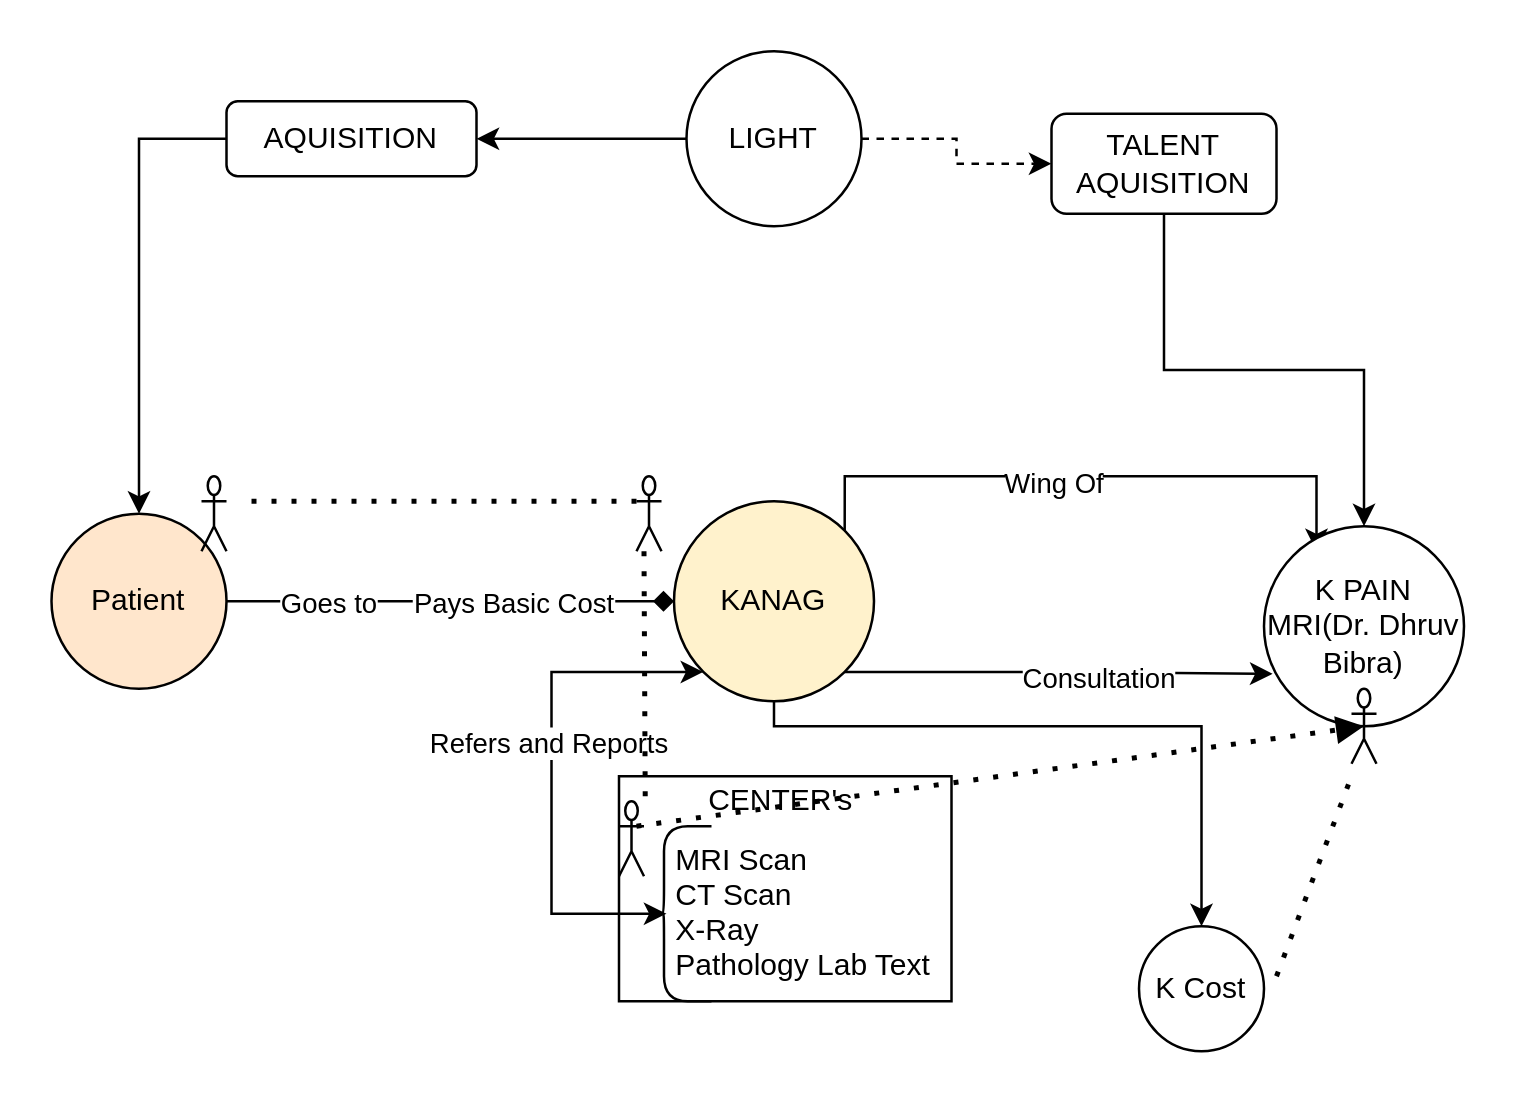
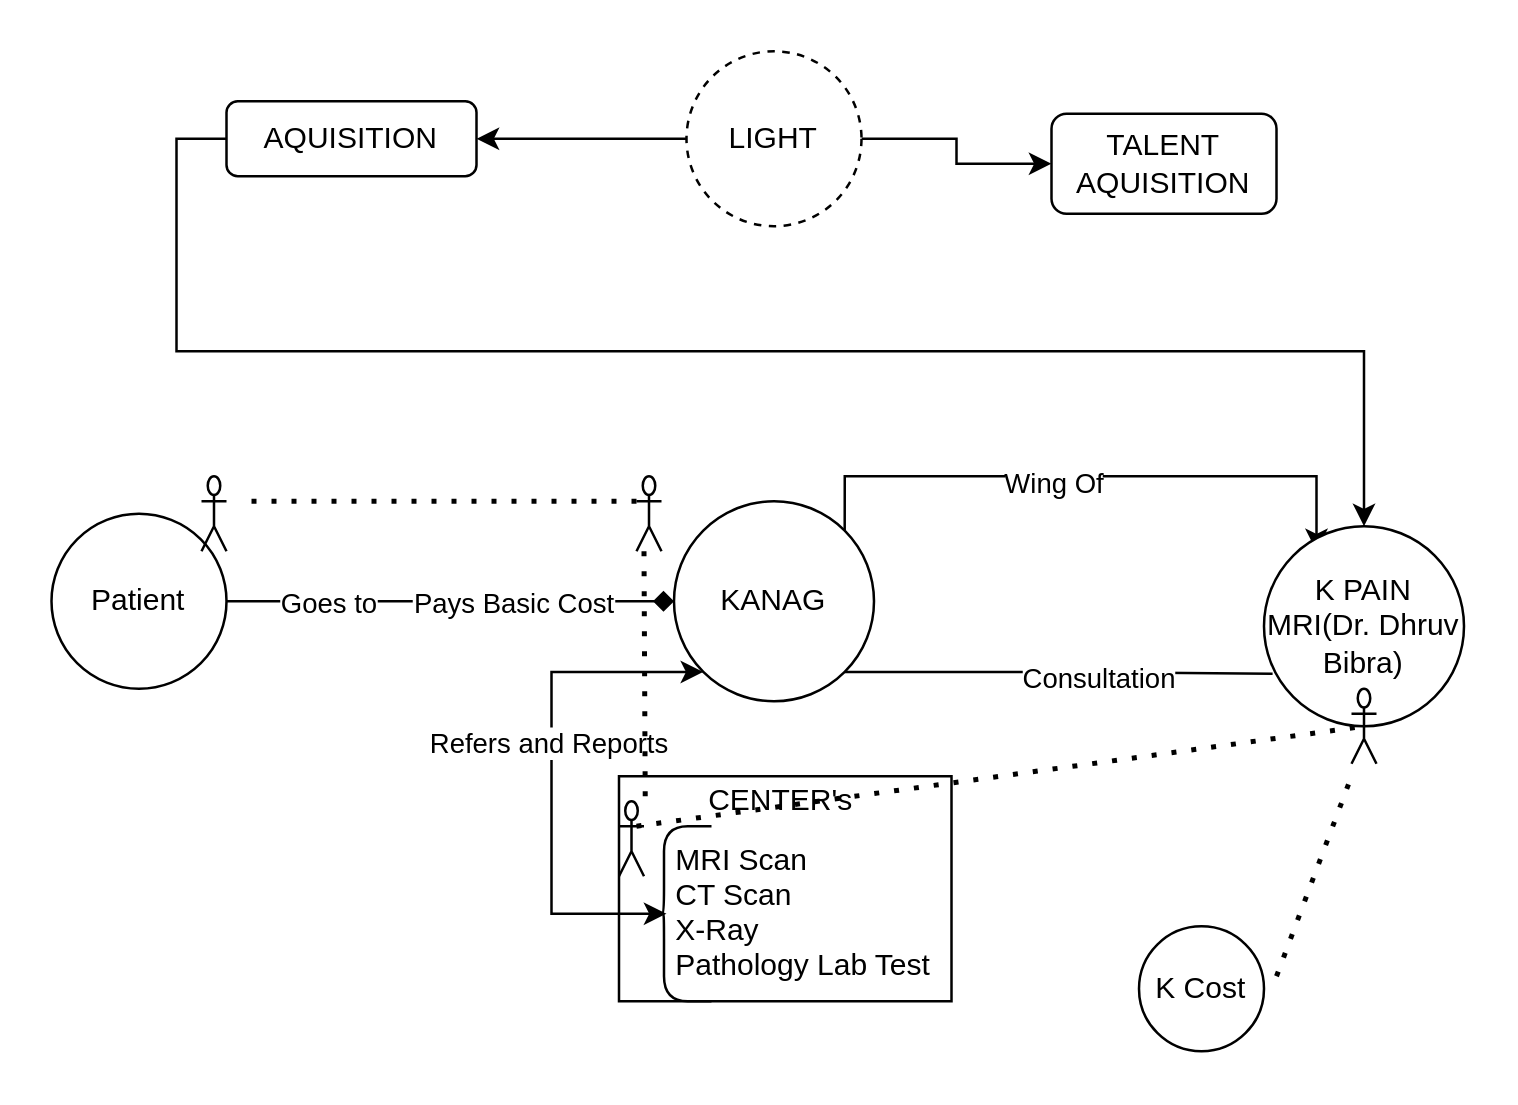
node "LIGHT": style solid -> dashed
edge "LIGHT" -> "TALENT AQUISITION": style dashed -> solid
edge "AQUISITION" -> "Patient": now "AQUISITION" -> "K PAIN MRI(Dr. Dhruv Bibra)"
edge "TALENT AQUISITION" -> "K PAIN MRI(Dr. Dhruv Bibra)": removed
node "Patient": fillcolor #ffe6cc -> #ffffff
node "KANAG": fillcolor #fff2cc -> #ffffff
edge "KANAG" -> "K PAIN MRI(Dr. Dhruv Bibra)": arrowhead classic -> none
edge "KANAG" -> "K Cost": removed
edge "CENTER's" -> "K PAIN MRI(Dr. Dhruv Bibra)": arrowhead block -> none
node "MRI Scan CT Scan X-Ray Pathology Lab Text": label "MRI Scan CT Scan X-Ray Pathology Lab Text" -> "MRI Scan CT Scan X-Ray Pathology Lab Test"
